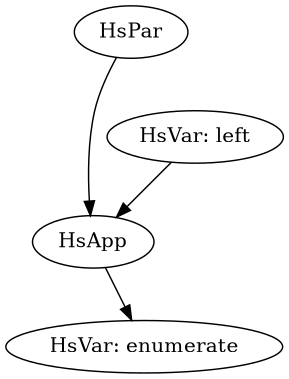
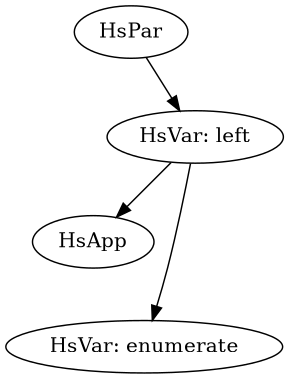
edge "HsPar" -> "HsApp": now "HsPar" -> "HsVar: left"
edge "HsApp" -> "HsVar: enumerate": now "HsVar: left" -> "HsVar: enumerate"
